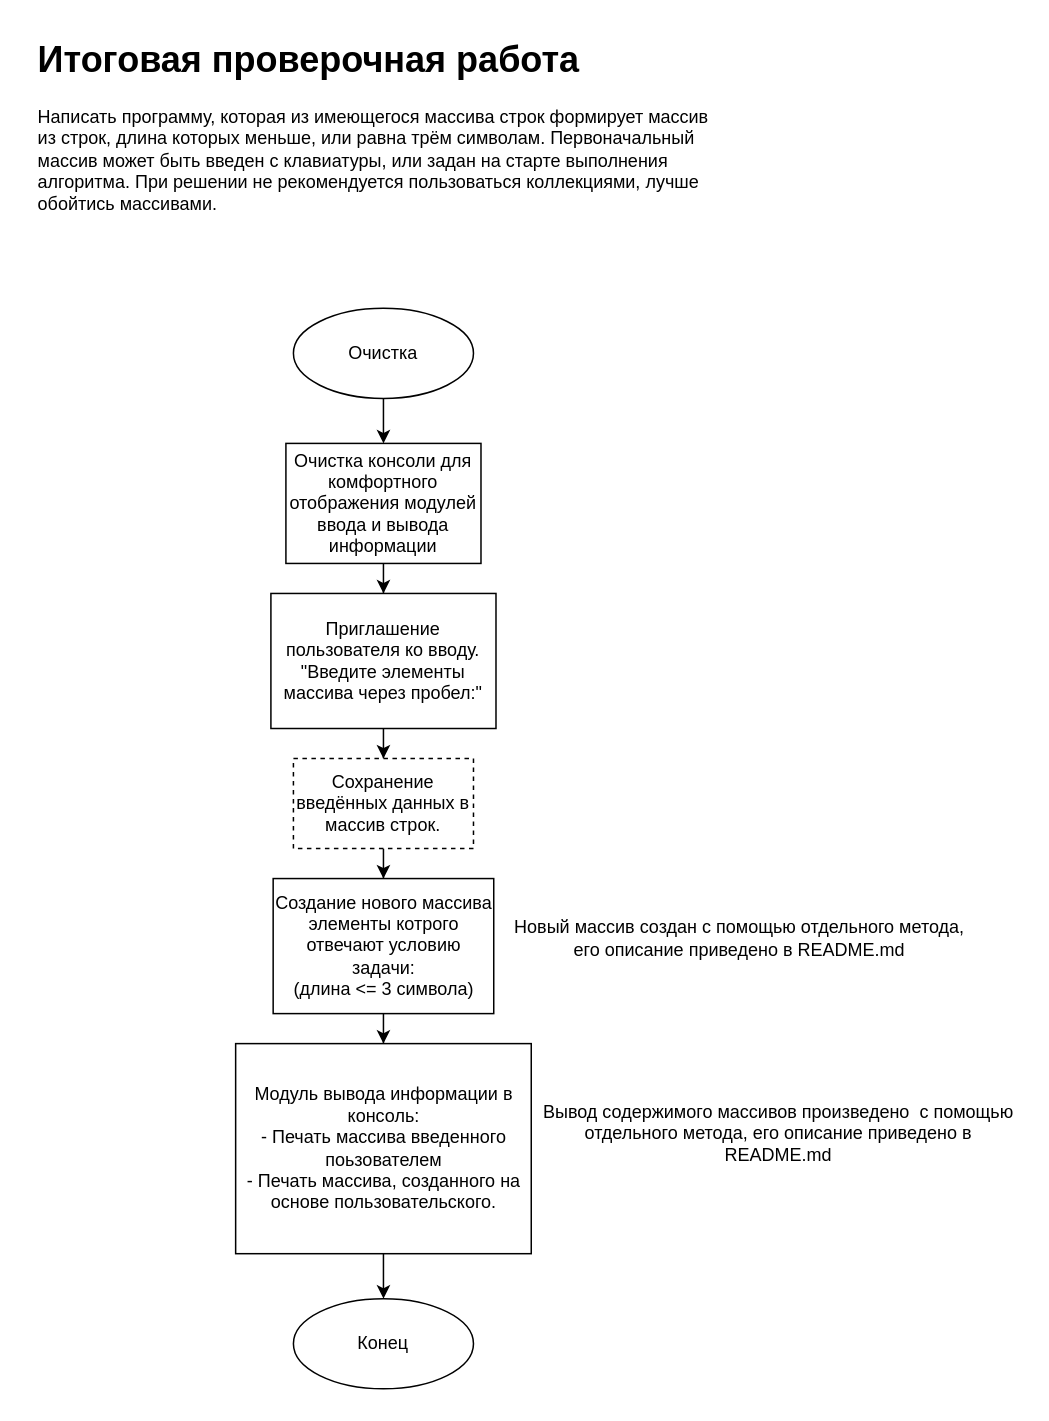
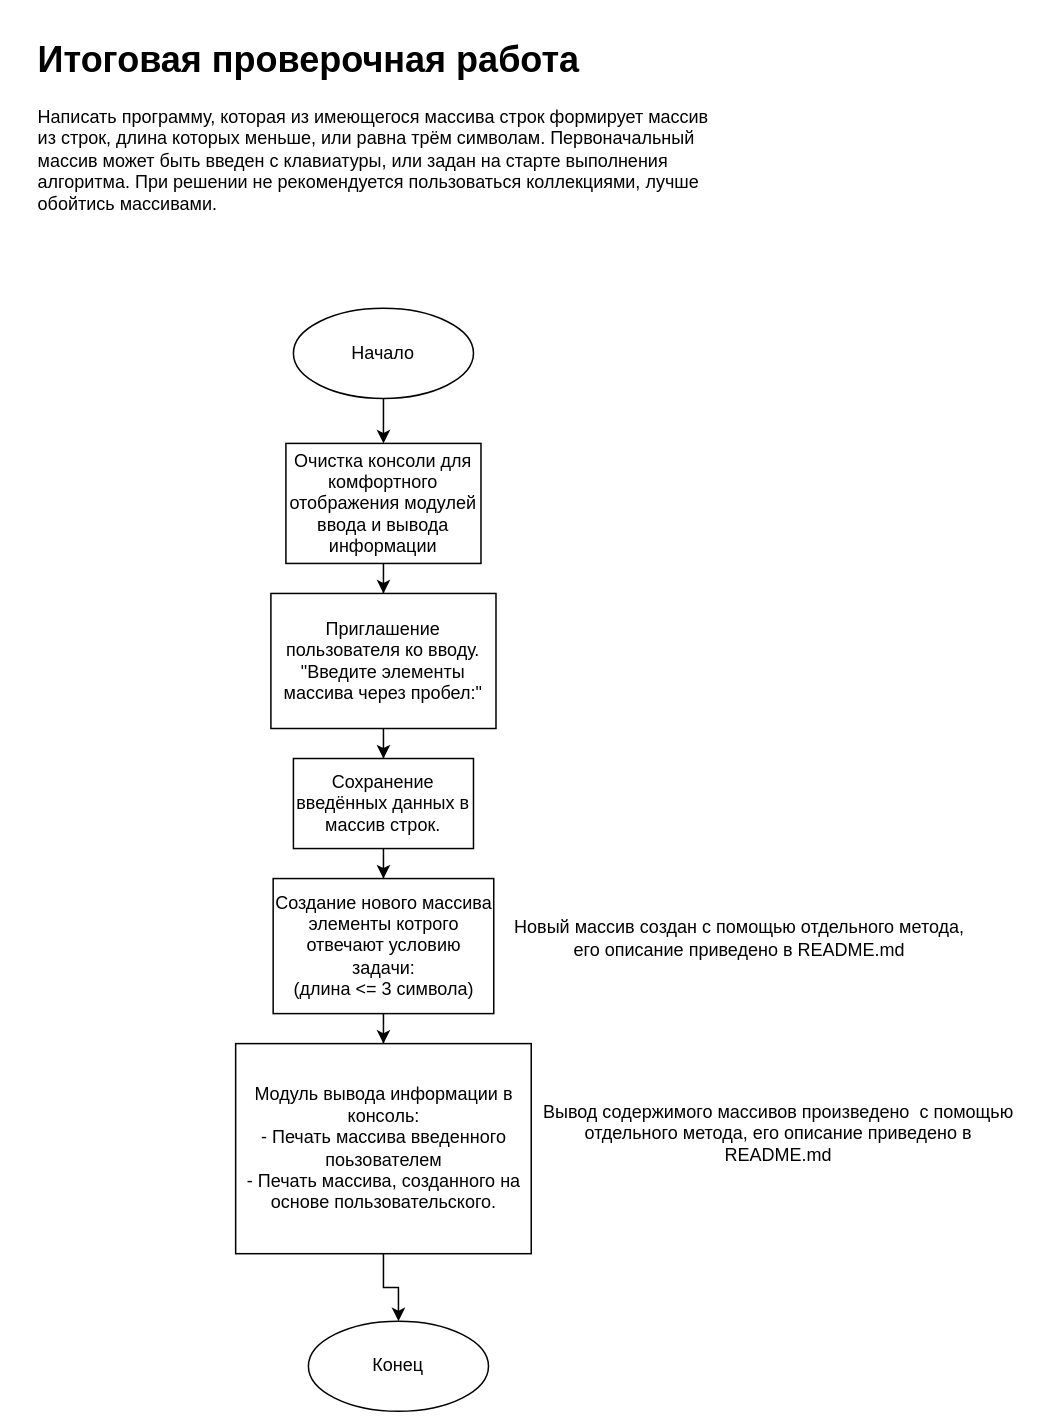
node "Очистка": label "Очистка" -> "Начало"
node "Сохранение введённых данных в массив строк.": style dashed -> solid
node "Конец": moved (383, 1343) -> (398, 1366)
